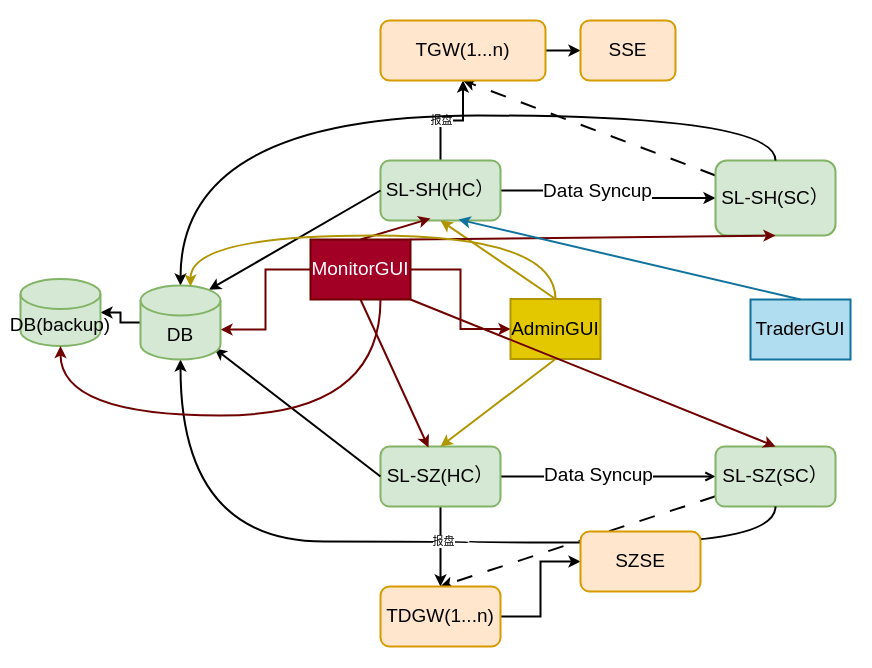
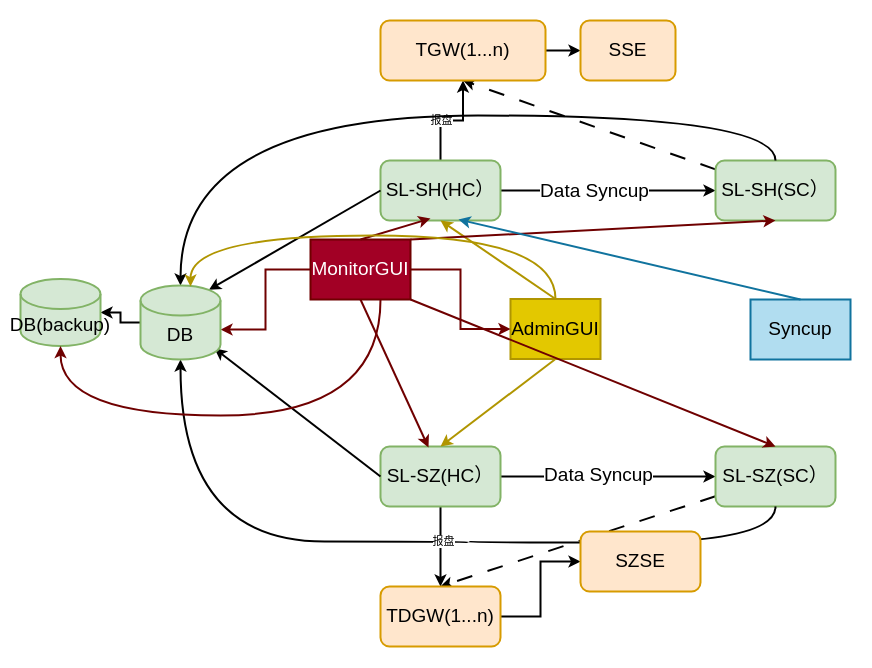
node "SL-SH(SC）": size 120x75 -> 120x60
node "TraderGUI": label "TraderGUI" -> "Syncup"
edge "SL-SZ(HC）" -> "SL-SZ(SC）": arrowhead open -> classic
